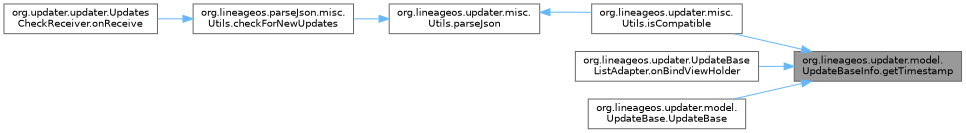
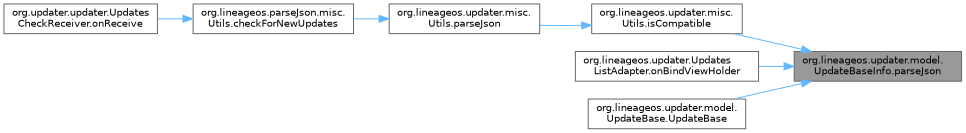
edge "org.lineageos.updater.misc. Utils.isCompatible" -> "org.lineageos.updater.misc. Utils.parseJson": reversed
node "org.lineageos.updater.UpdateBase ListAdapter.onBindViewHolder": label "org.lineageos.updater.UpdateBase ListAdapter.onBindViewHolder" -> "org.lineageos.updater.Updates ListAdapter.onBindViewHolder"
node "org.lineageos.updater.model. UpdateBaseInfo.getTimestamp": label "org.lineageos.updater.model. UpdateBaseInfo.getTimestamp" -> "org.lineageos.updater.model. UpdateBaseInfo.parseJson"
